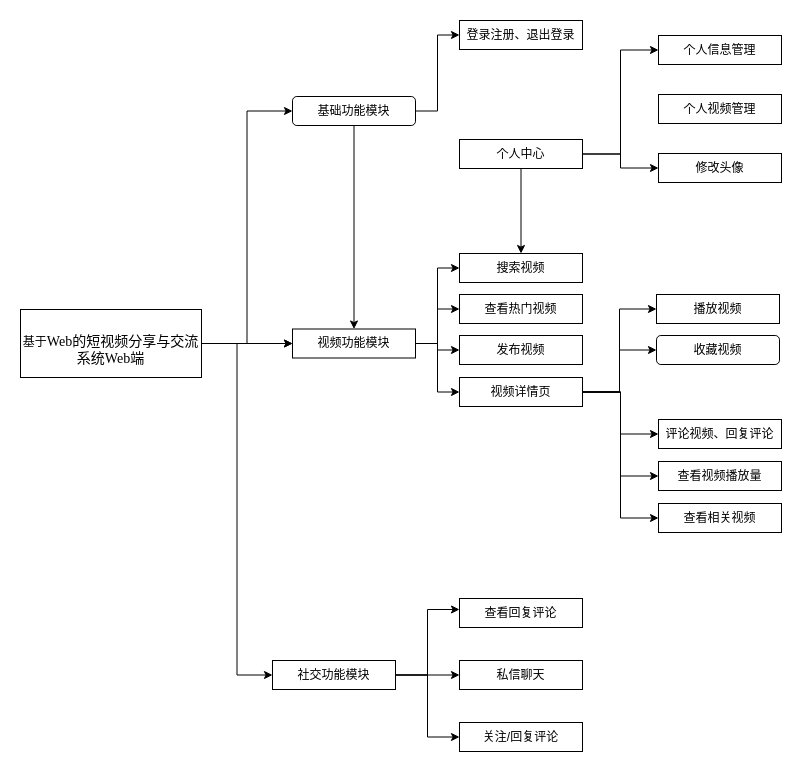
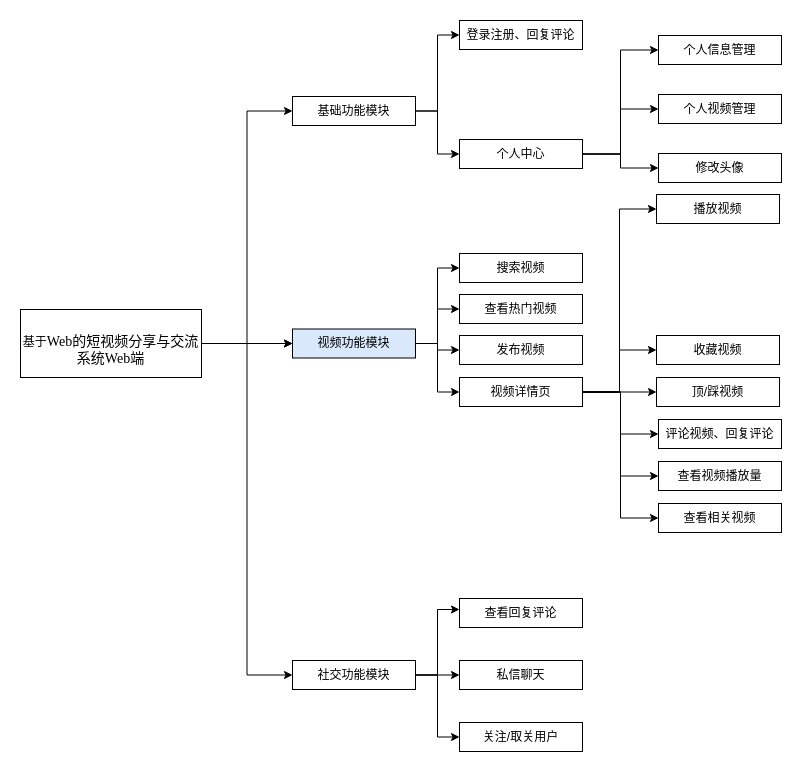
node "登录注册、退出登录": label "登录注册、退出登录" -> "登录注册、回复评论"
node "基础功能模块": shape rounded rectangle -> rectangle
edge "个人中心" -> "搜索视频": now "个人中心" -> "个人视频管理"
edge "基础功能模块" -> "视频功能模块": now "基础功能模块" -> "个人中心"
node "播放视频": moved (718, 309) -> (718, 209)
node "视频功能模块": fillcolor #ffffff -> #dae8fc
node "收藏视频": shape rounded rectangle -> rectangle
edge "视频详情页" -> "顶/踩视频": added
node "顶/踩视频": added
node "社交功能模块": moved (334, 675) -> (354, 675)
node "关注/回复评论": label "关注/回复评论" -> "关注/取关用户"
